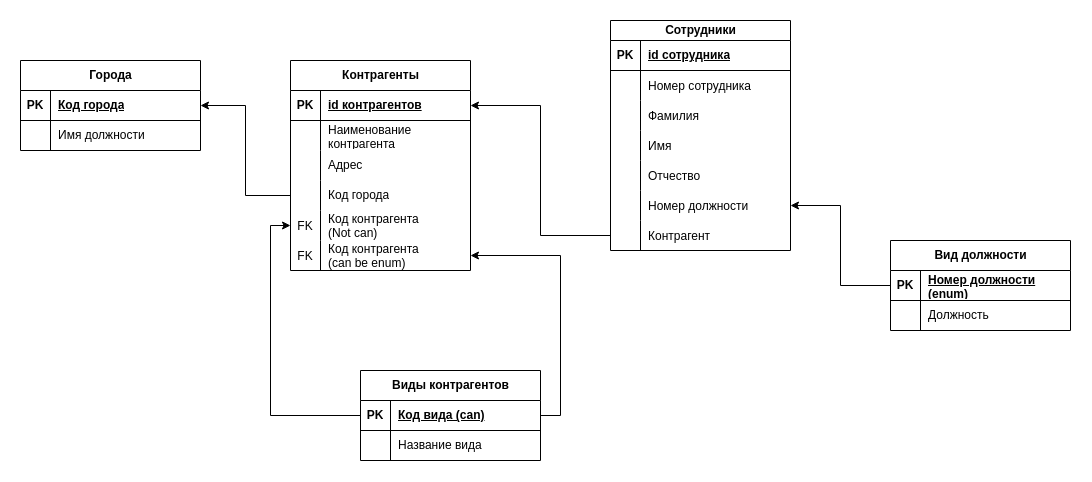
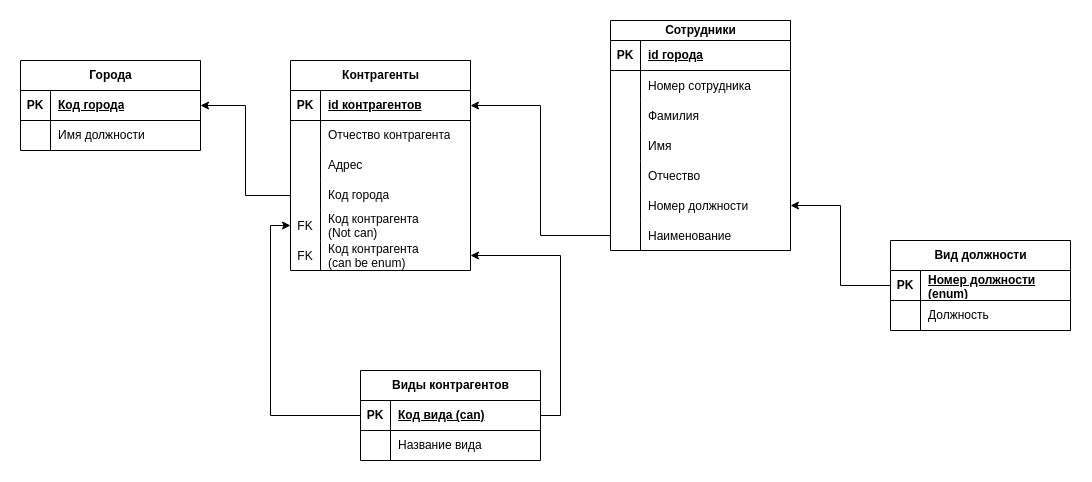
node "id сотрудника": label "id сотрудника" -> "id города"
node "Наименование контрагента": label "Наименование контрагента" -> "Отчество контрагента"
node "Контрагент": label "Контрагент" -> "Наименование"
